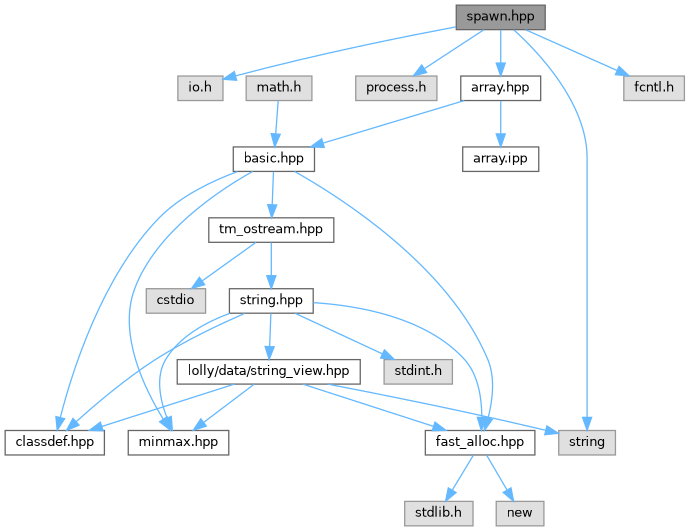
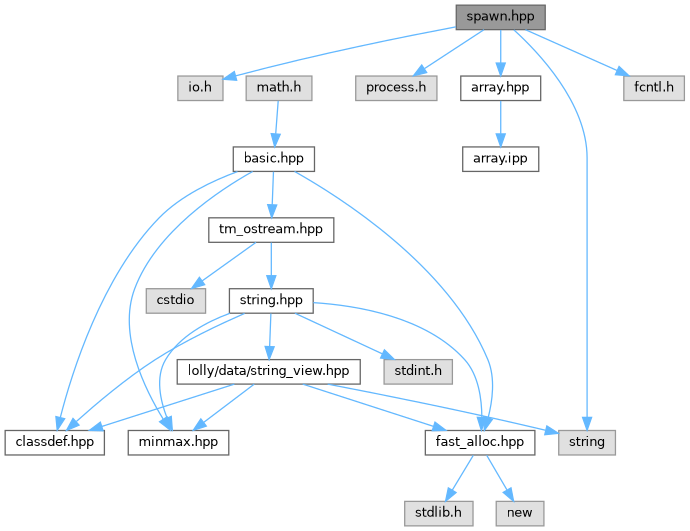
edge "array.hpp" -> "basic.hpp": removed
